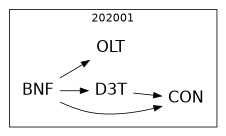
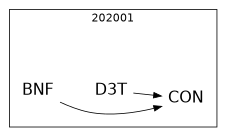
node "OLT": removed
edge "BNF" -> "D3T": removed
